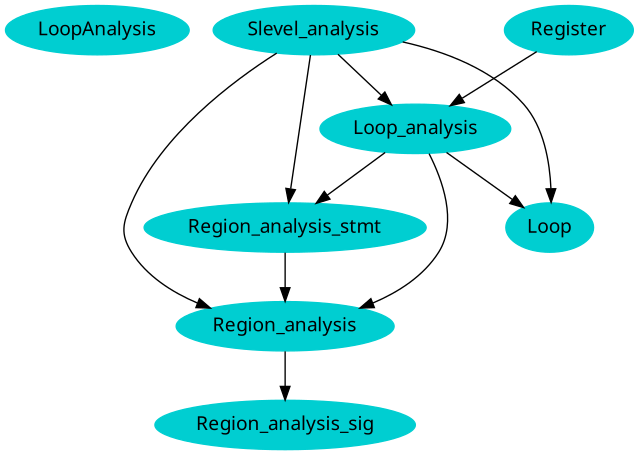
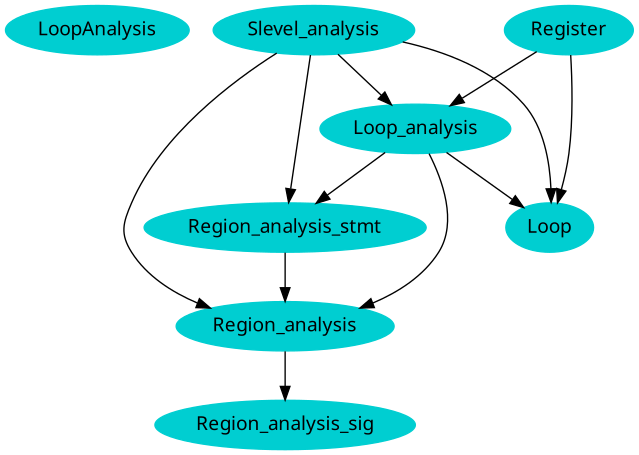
edge "Register" -> "Loop": added
